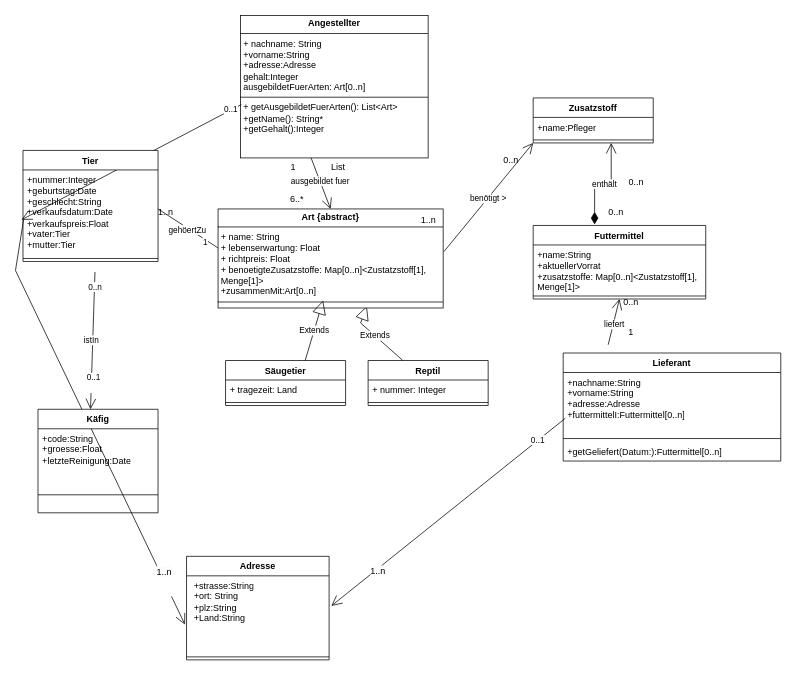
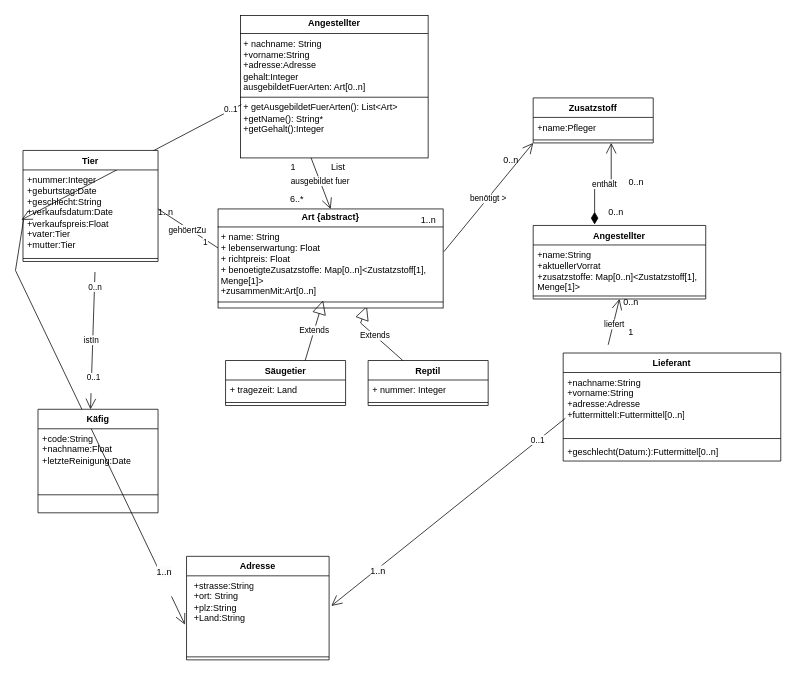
node "Futtermittel": label "Futtermittel" -> "Angestellter"
node "+code:String +groesse:Float +letzteReinigung:Date": label "+code:String +groesse:Float +letzteReinigung:Date" -> "+code:String +nachname:Float +letzteReinigung:Date"
node "+getGeliefert(Datum:):Futtermittel[0..n]": label "+getGeliefert(Datum:):Futtermittel[0..n]" -> "+geschlecht(Datum:):Futtermittel[0..n]"
